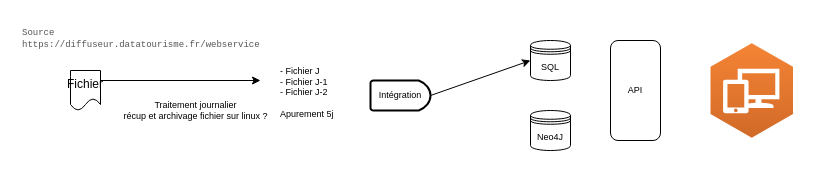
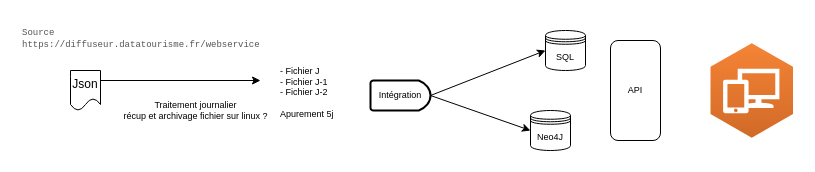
node "SQL": moved (551, 61) -> (566, 51)
node "Fichier": label "Fichier" -> "Json"
edge "Intégration" -> "Neo4J": added
